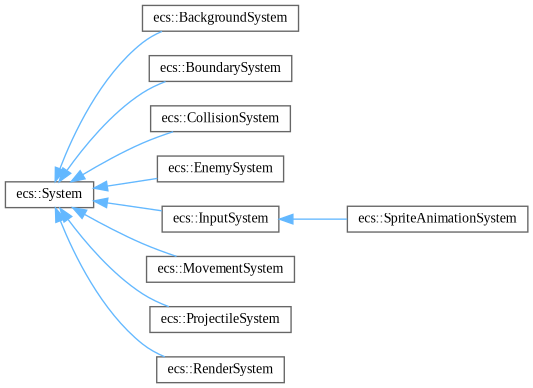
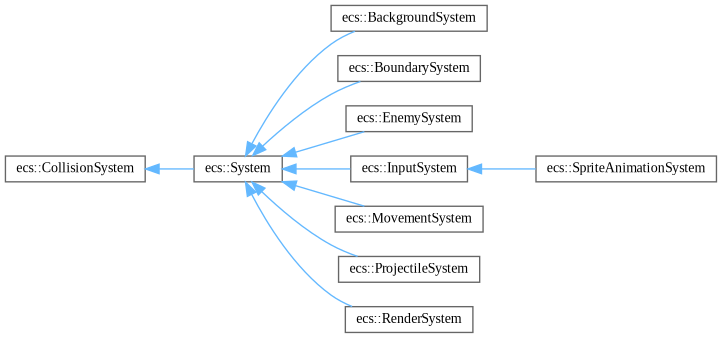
edge "ecs::CollisionSystem" -> "ecs::System": reversed
